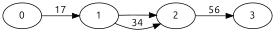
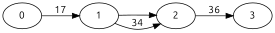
edge "2" -> "3": label "56" -> "36"
